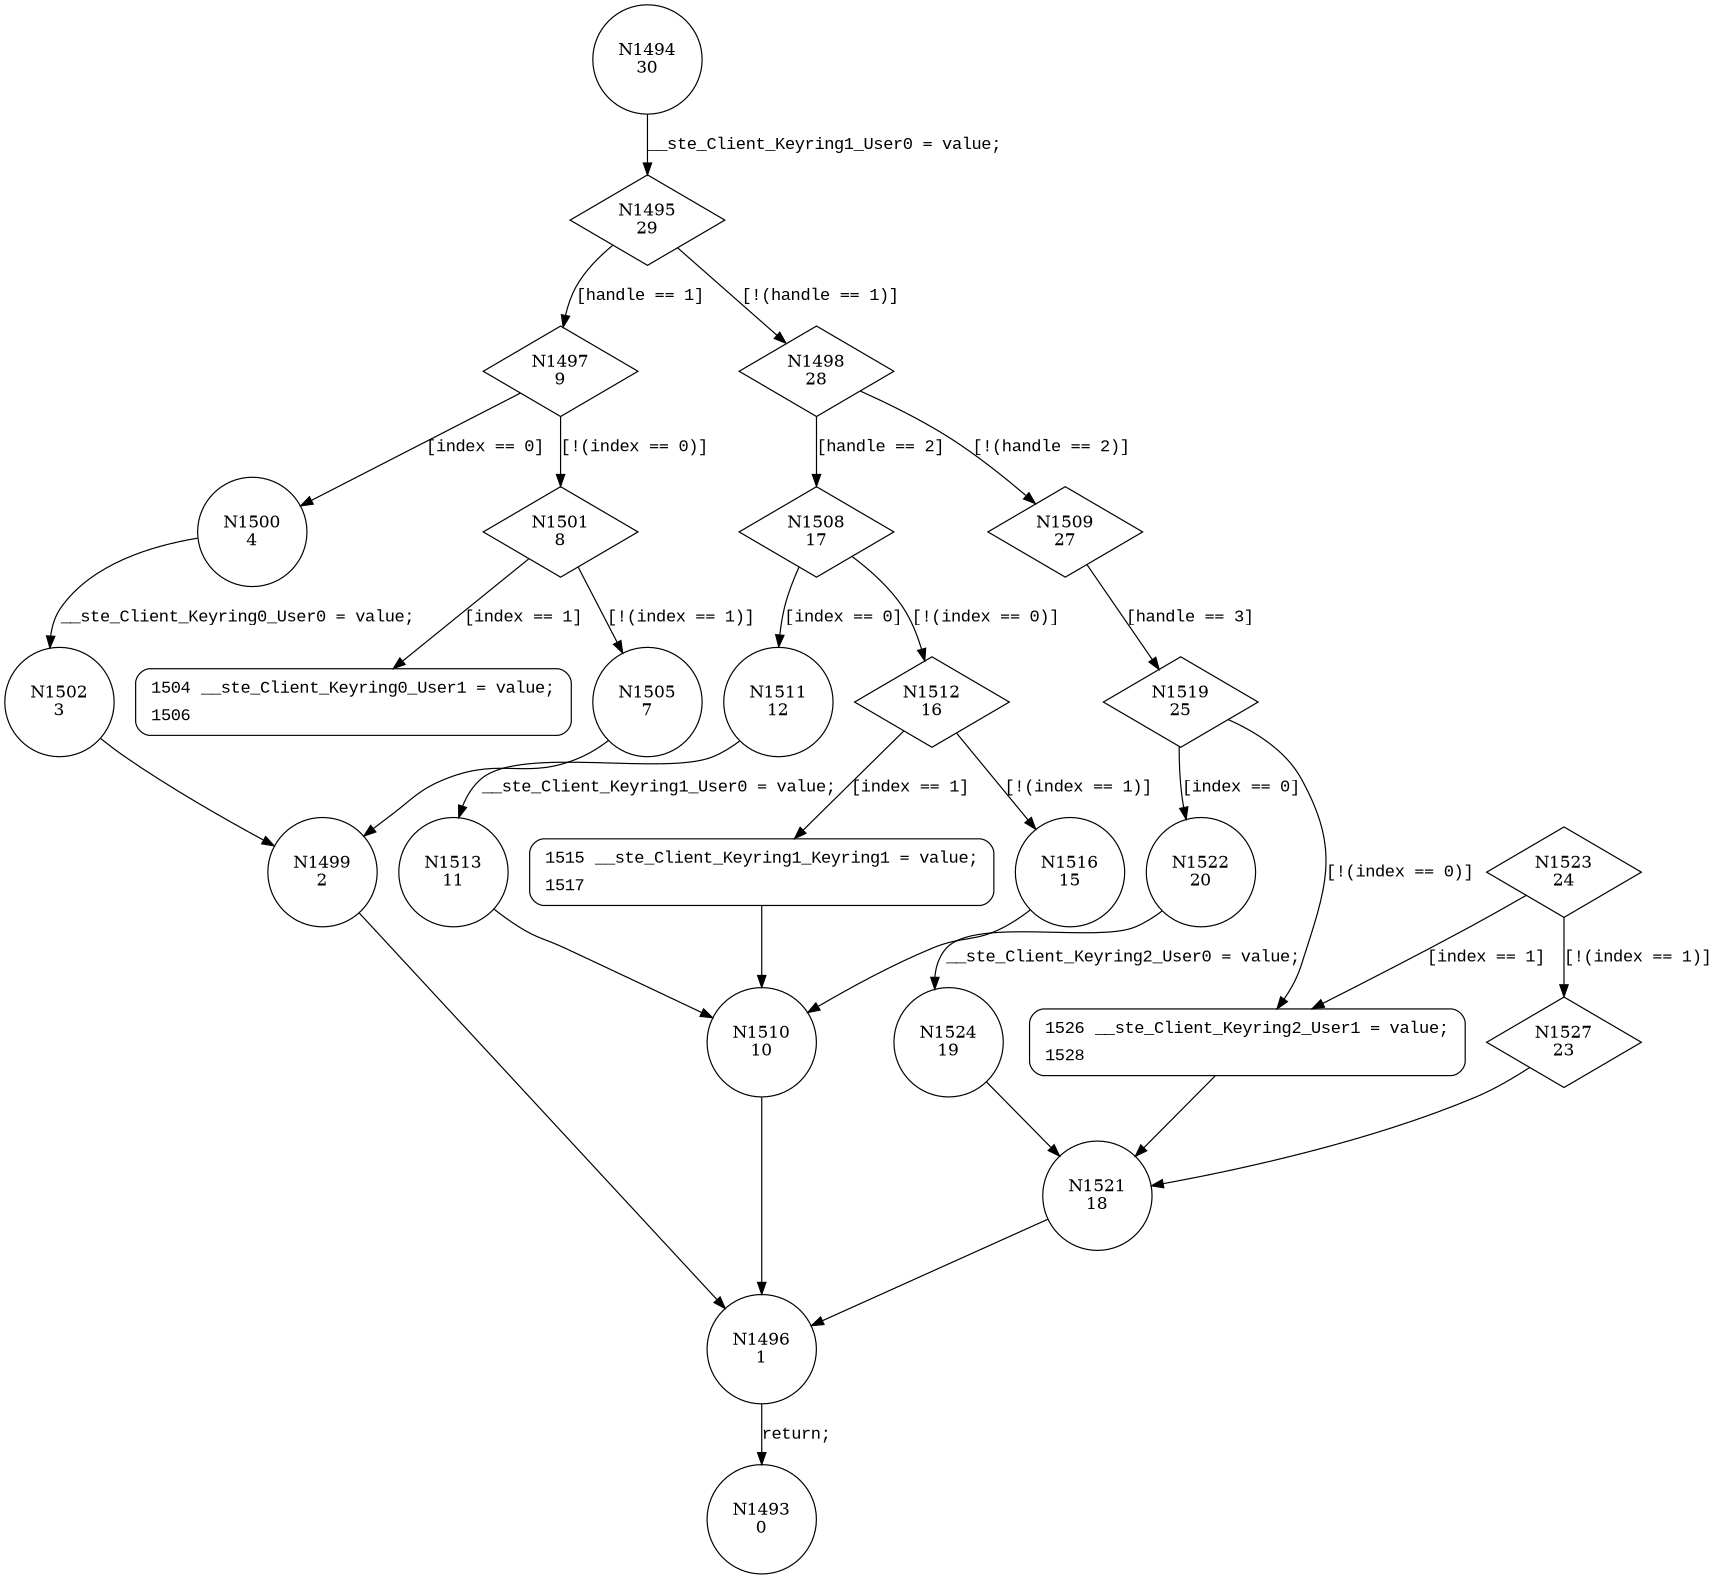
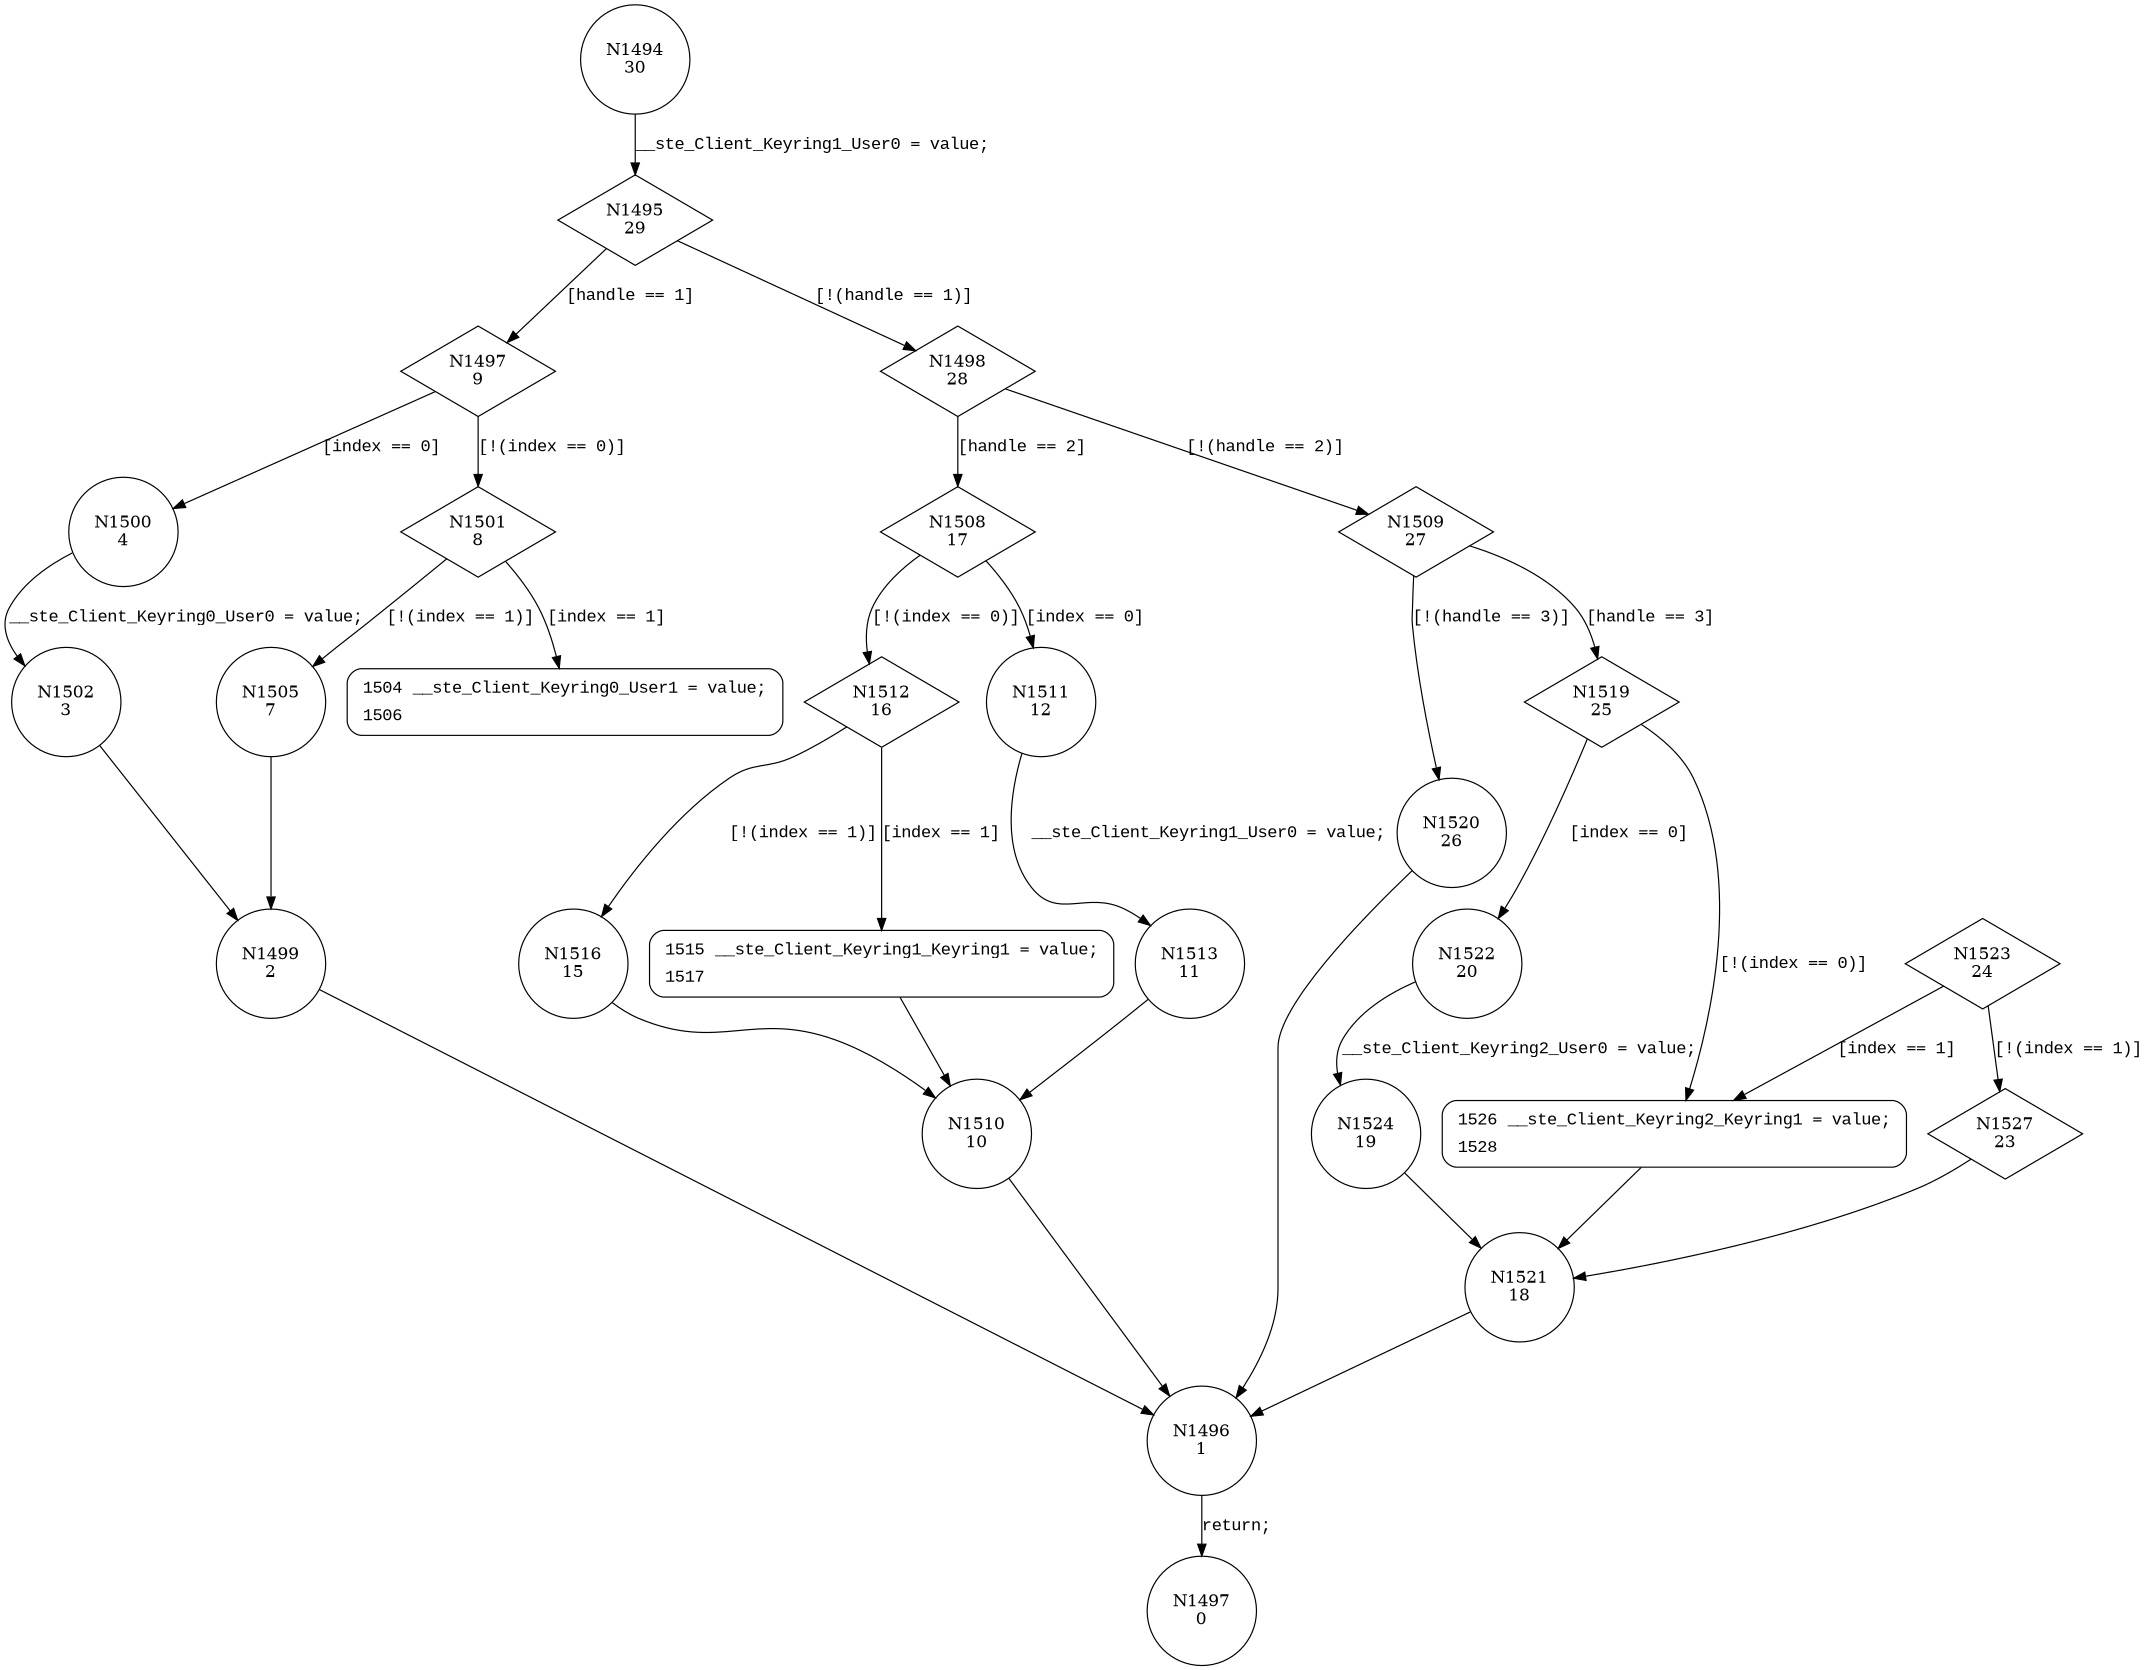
node "N1520 26": added
node "1526": text "__ste_Client_Keyring2_User1 = value;" -> "__ste_Client_Keyring2_Keyring1 = value;"
node "N1493 0": label "N1493 0" -> "N1497 0"
